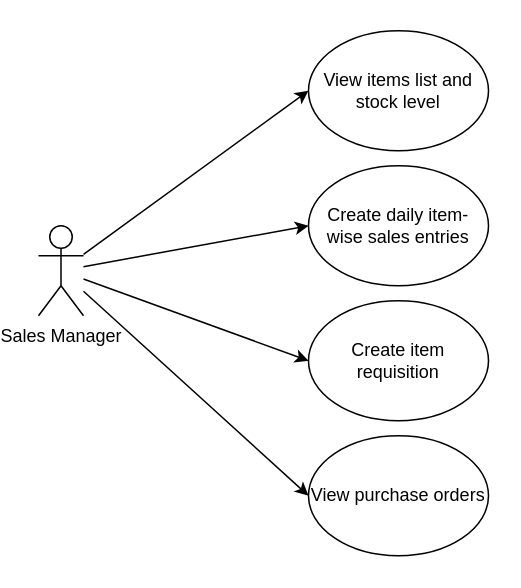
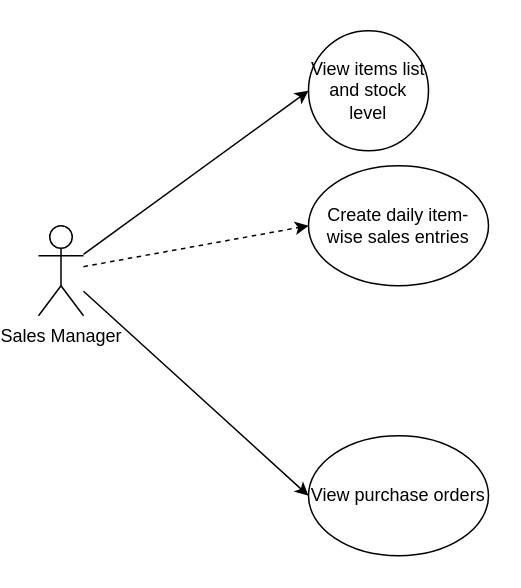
node "View items list and stock level": size 180x120 -> 120x120
edge "Sales Manager" -> "Create daily item-wise sales entries": style solid -> dashed
edge "Sales Manager" -> "Create item requisition": removed
node "Create item requisition": removed
